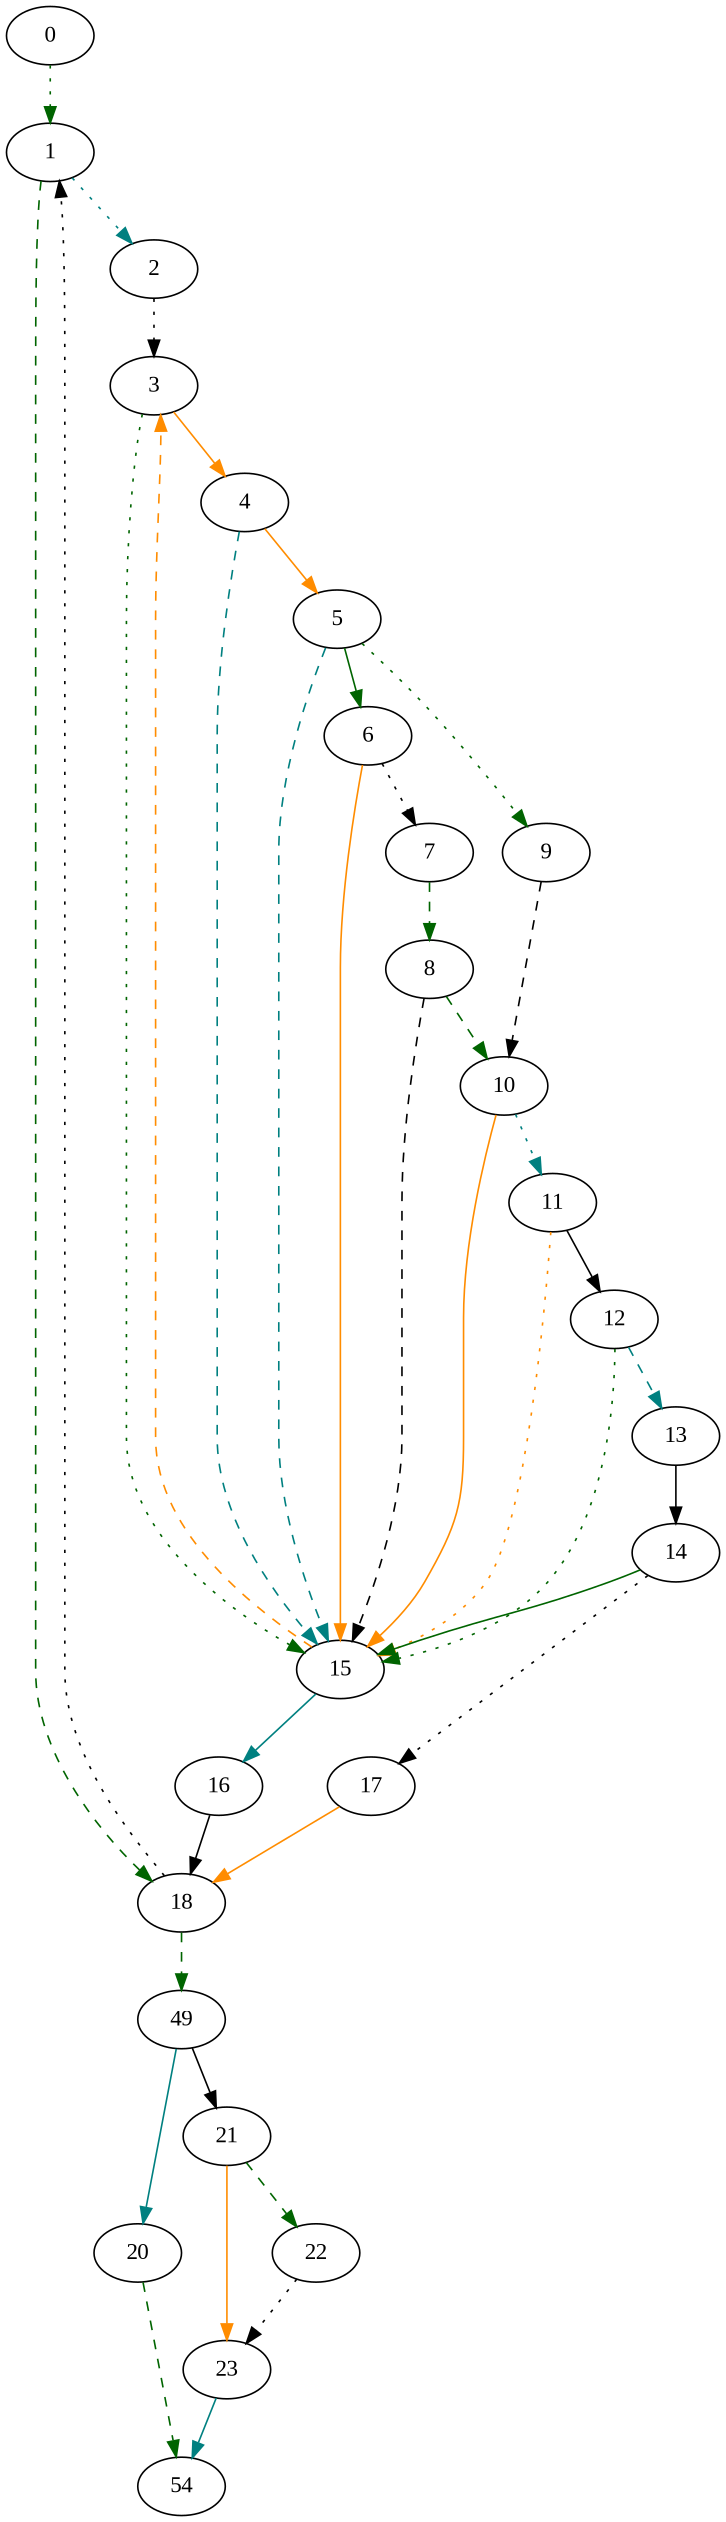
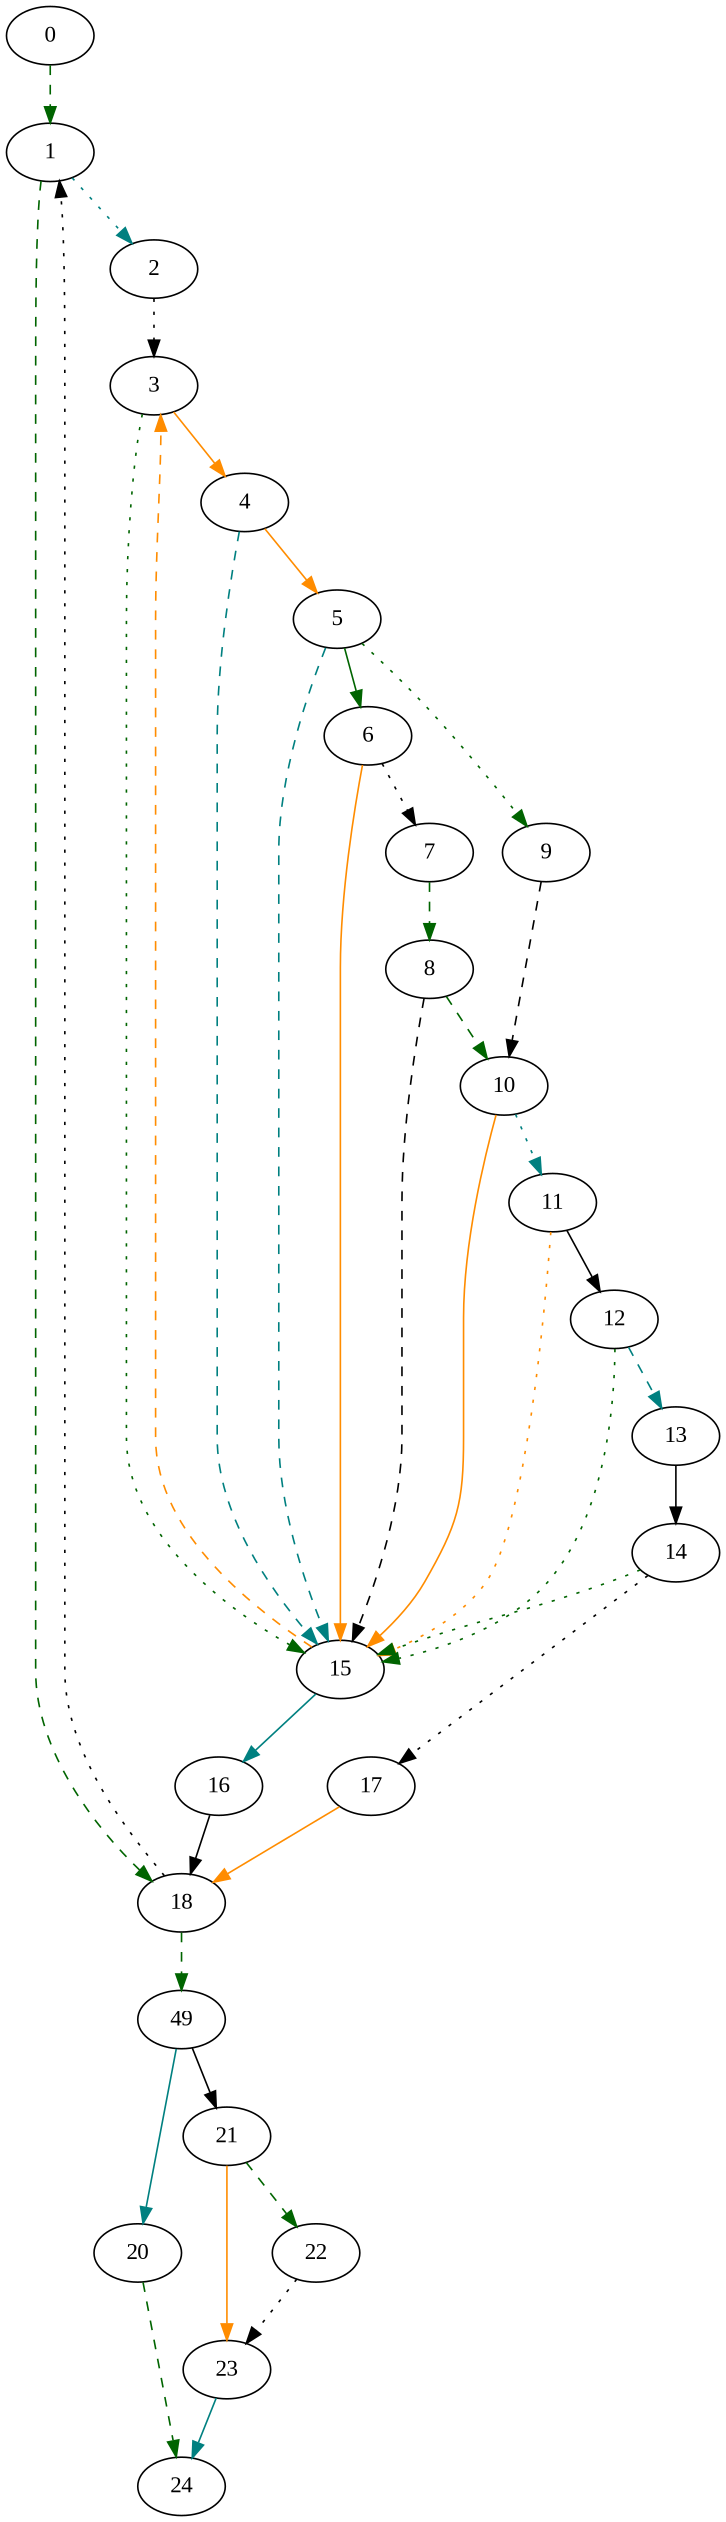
edge "0" -> "1": style dotted -> dashed
edge "14" -> "15": style solid -> dotted
node "54": label "54" -> "24"
